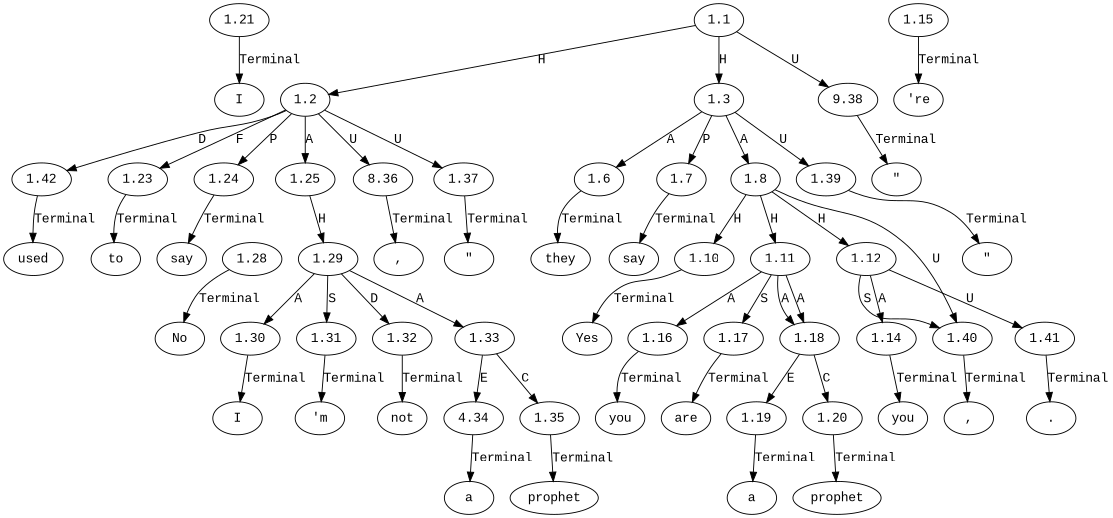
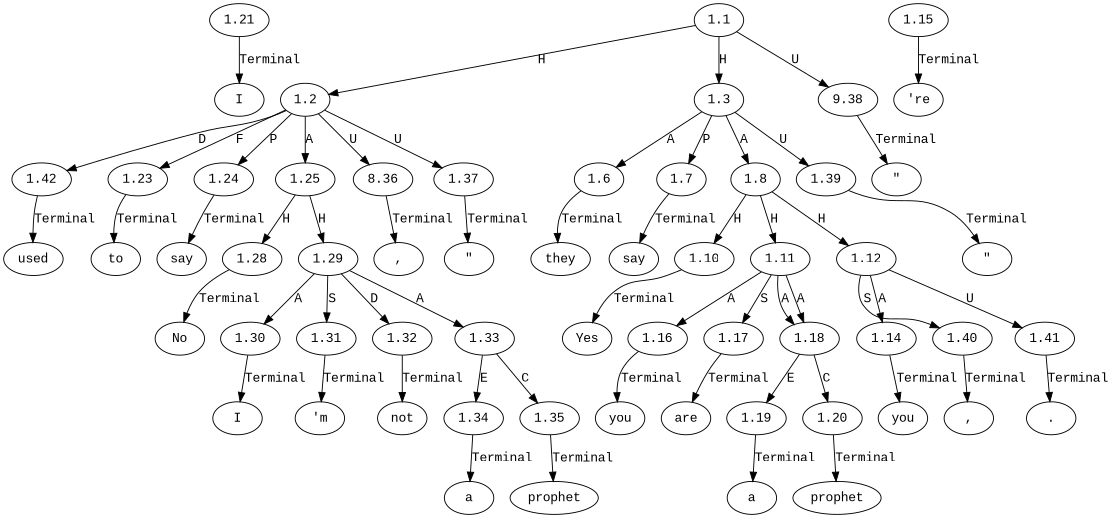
edge "1.25" -> "1.28": added, label "H"
edge "1.8" -> "1.40": removed, label "U"
node "4.34": label "4.34" -> "1.34"
